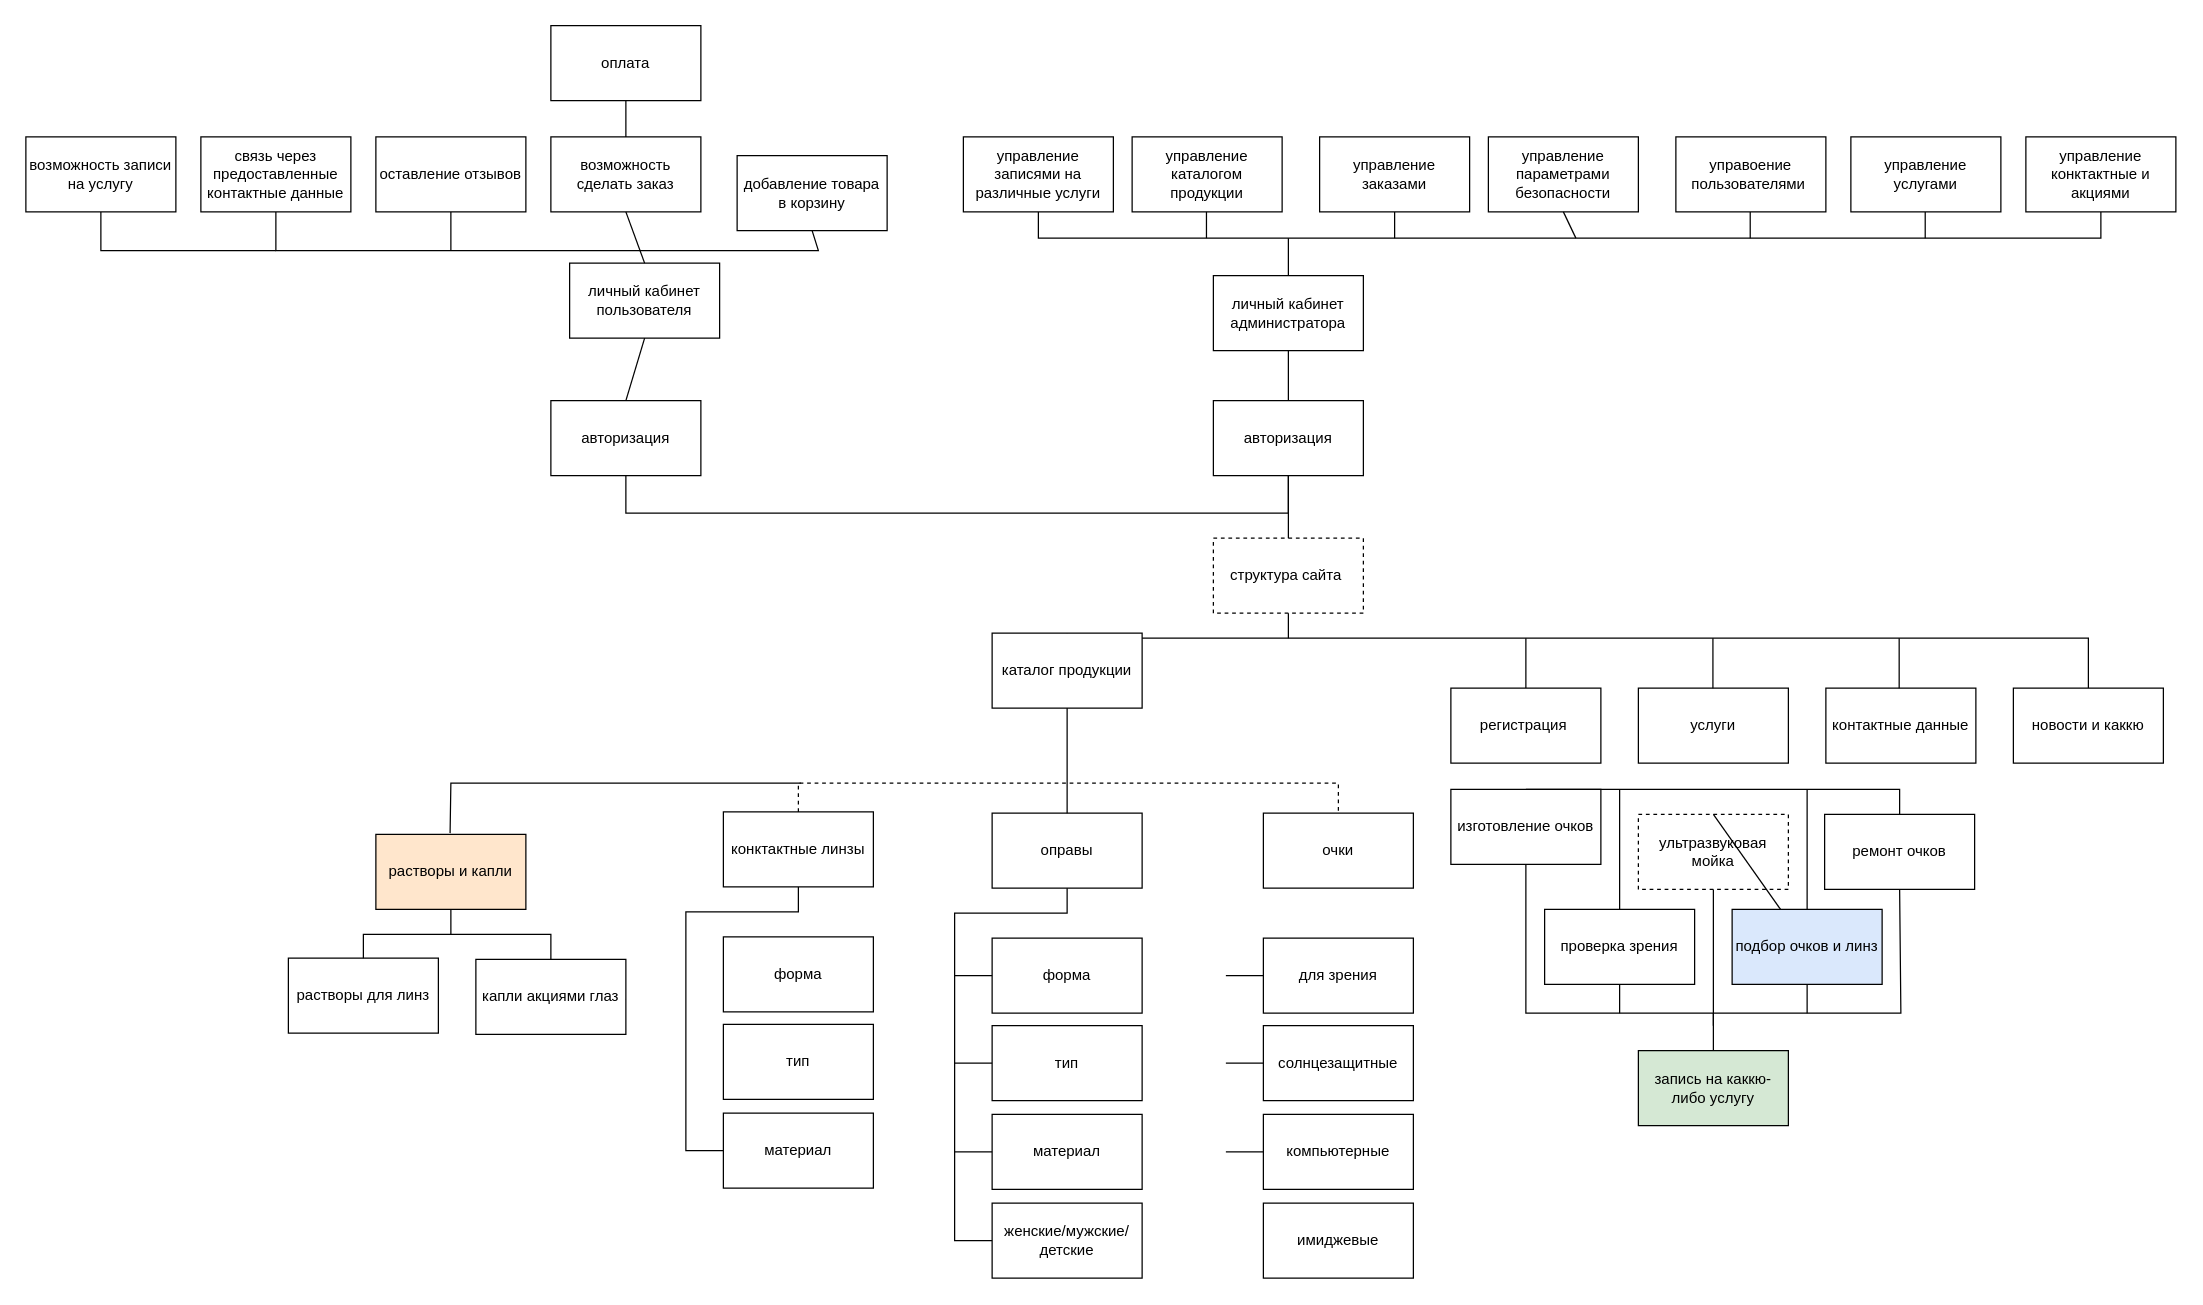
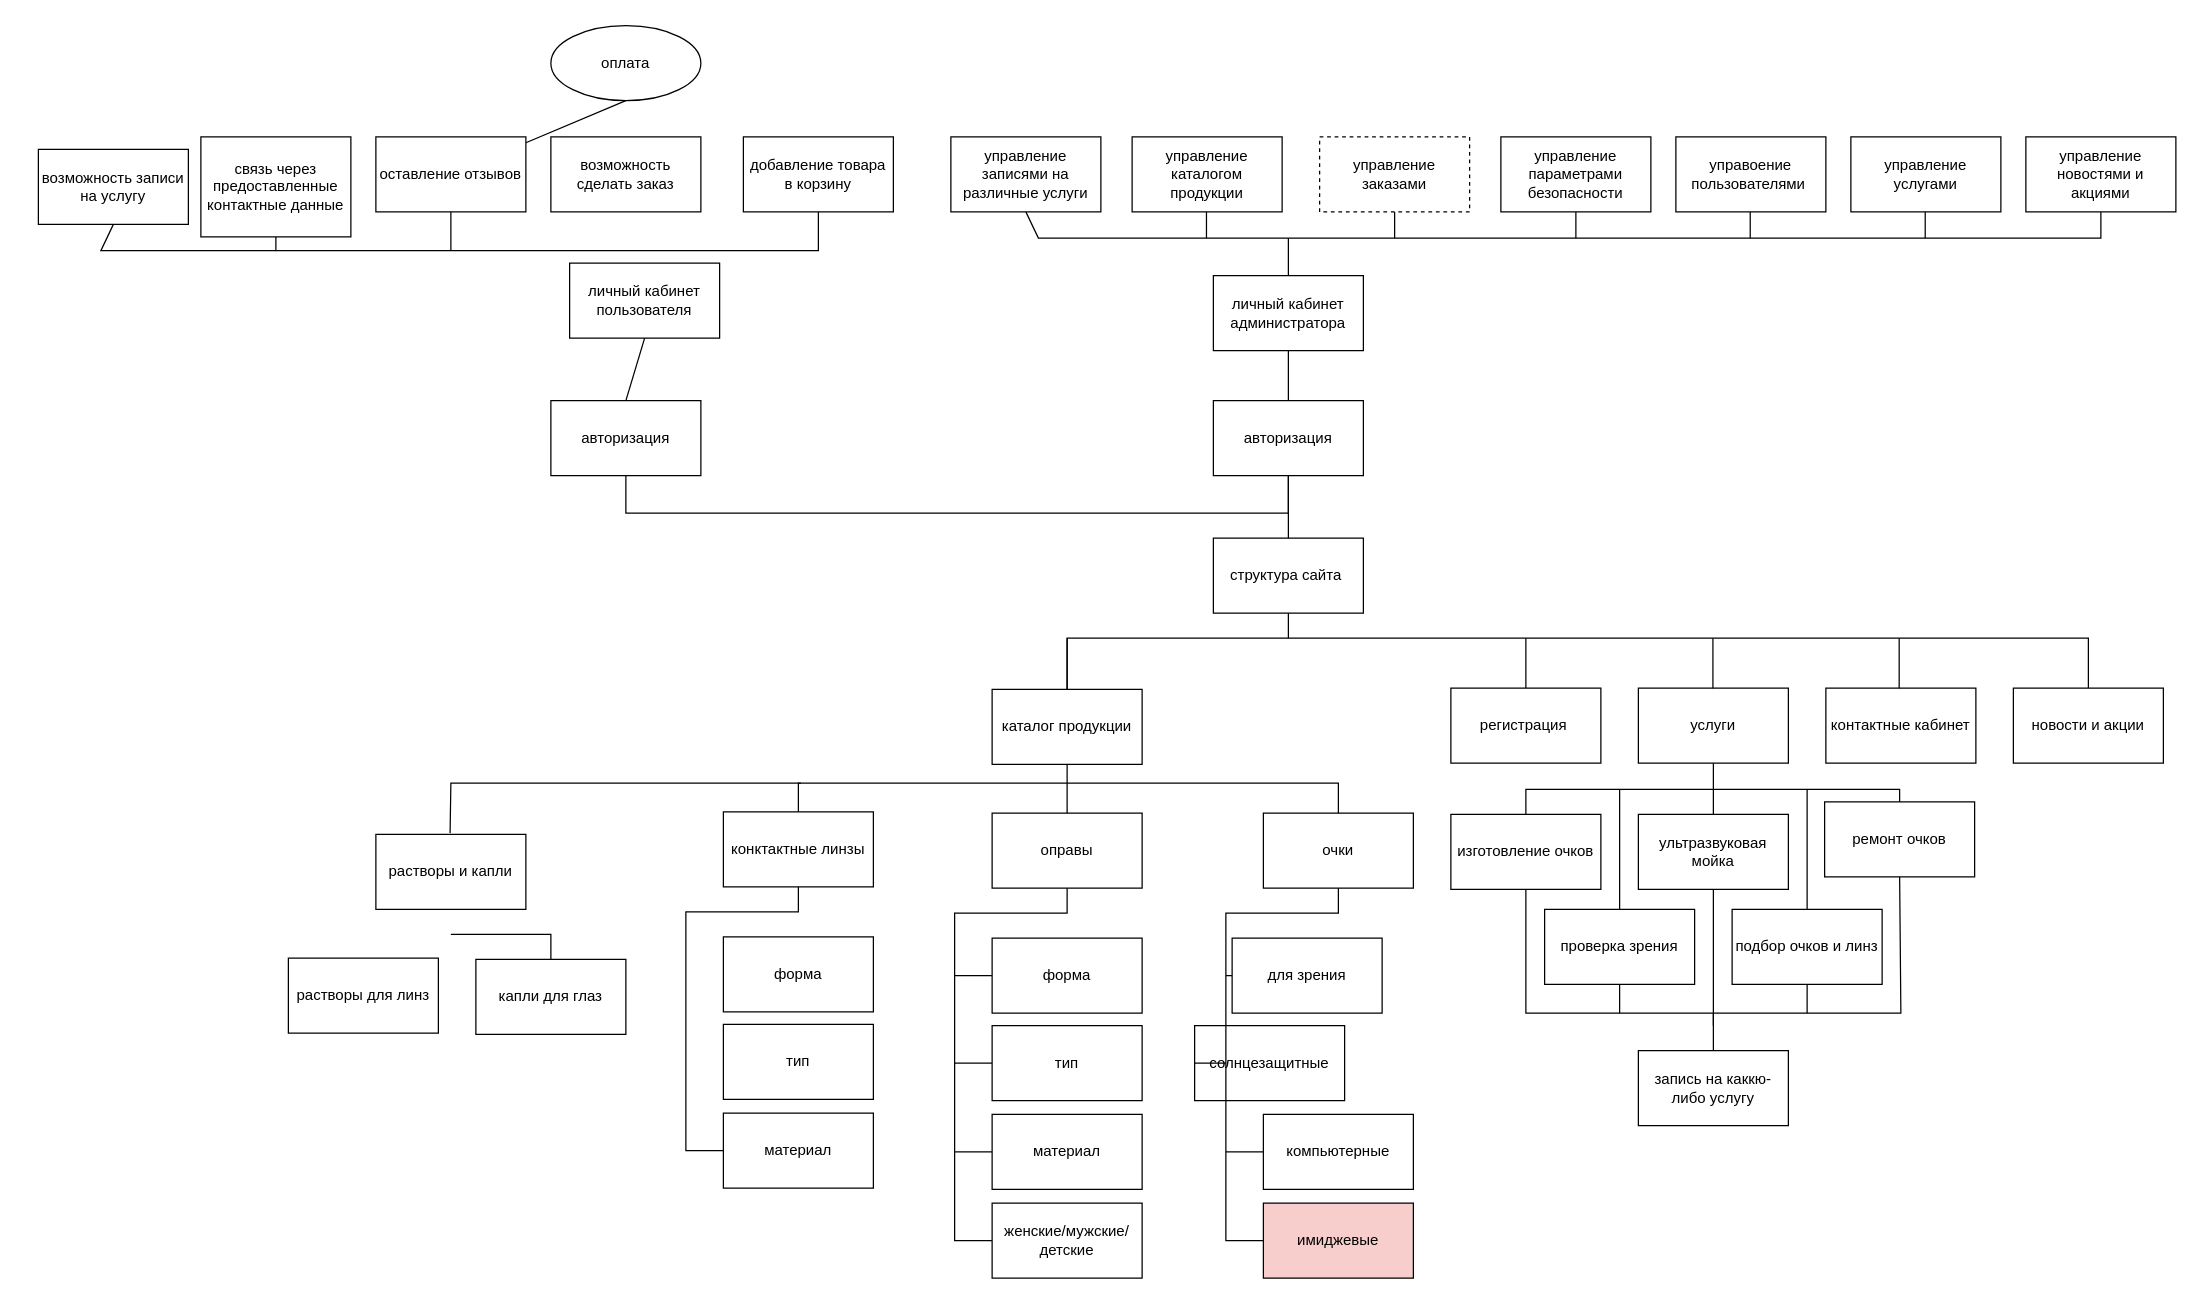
node "оплата": shape rectangle -> ellipse
edge "оплата" -- "возможность сделать заказ": now "оплата" -- "оставление отзывов"
node "возможность записи на услугу": moved (101, 174) -> (113, 187)
node "связь через предоставленные контактные данные": size 150x75 -> 150x100
node "управление записями на различные услуги": moved (1038, 174) -> (1026, 174)
node "управление заказами": style solid -> dashed
node "управление параметрами безопасности": moved (1563, 174) -> (1576, 174)
node "управление конктактные и акциями": label "управление конктактные и акциями" -> "управление новостями и акциями"
node "добавление товара в корзину": moved (812, 193) -> (818, 174)
edge "возможность сделать заказ" -- "личный кабинет пользователя": removed
node "структура сайта": style dashed -> solid
node "каталог продукции": moved (1067, 671) -> (1067, 727)
node "контактные данные": label "контактные данные" -> "контактные кабинет"
node "новости и каккю": label "новости и каккю" -> "новости и акции"
edge "конктактные линзы" -- "очки": style dashed -> solid
node "изготовление очков": moved (1526, 827) -> (1526, 852)
node "ультразвуковая мойка": style dashed -> solid
node "ремонт очков": moved (1899, 852) -> (1899, 839)
edge "ультразвуковая мойка" -- "подбор очков и линз": now "ультразвуковая мойка" -- "услуги"
node "растворы и капли": fillcolor #ffe6cc -> #ffffff
edge "растворы и капли" -- "растворы для линз": removed
node "подбор очков и линз": fillcolor #dae8fc -> #ffffff
node "для зрения": moved (1338, 976) -> (1307, 976)
node "капли акциями глаз": label "капли акциями глаз" -> "капли для глаз"
edge "очки" -- "имиджевые": added
node "солнцезащитные": moved (1338, 1063) -> (1269, 1063)
node "запись на каккю-либо услугу": fillcolor #d5e8d4 -> #ffffff
node "имиджевые": fillcolor #ffffff -> #f8cecc
